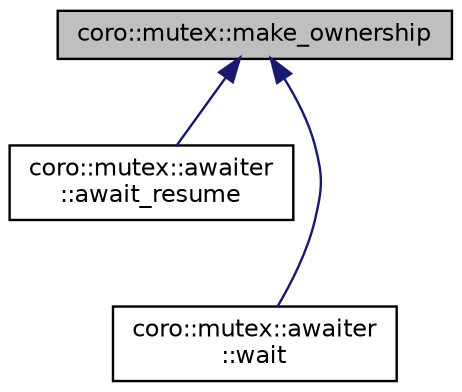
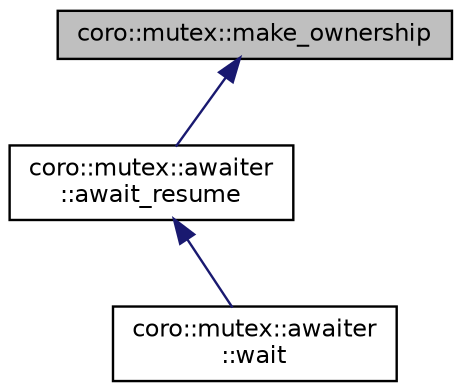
edge "coro::mutex::awaiter ::wait" -> "coro::mutex::make_ownership": now "coro::mutex::awaiter ::wait" -> "coro::mutex::awaiter ::await_resume"
